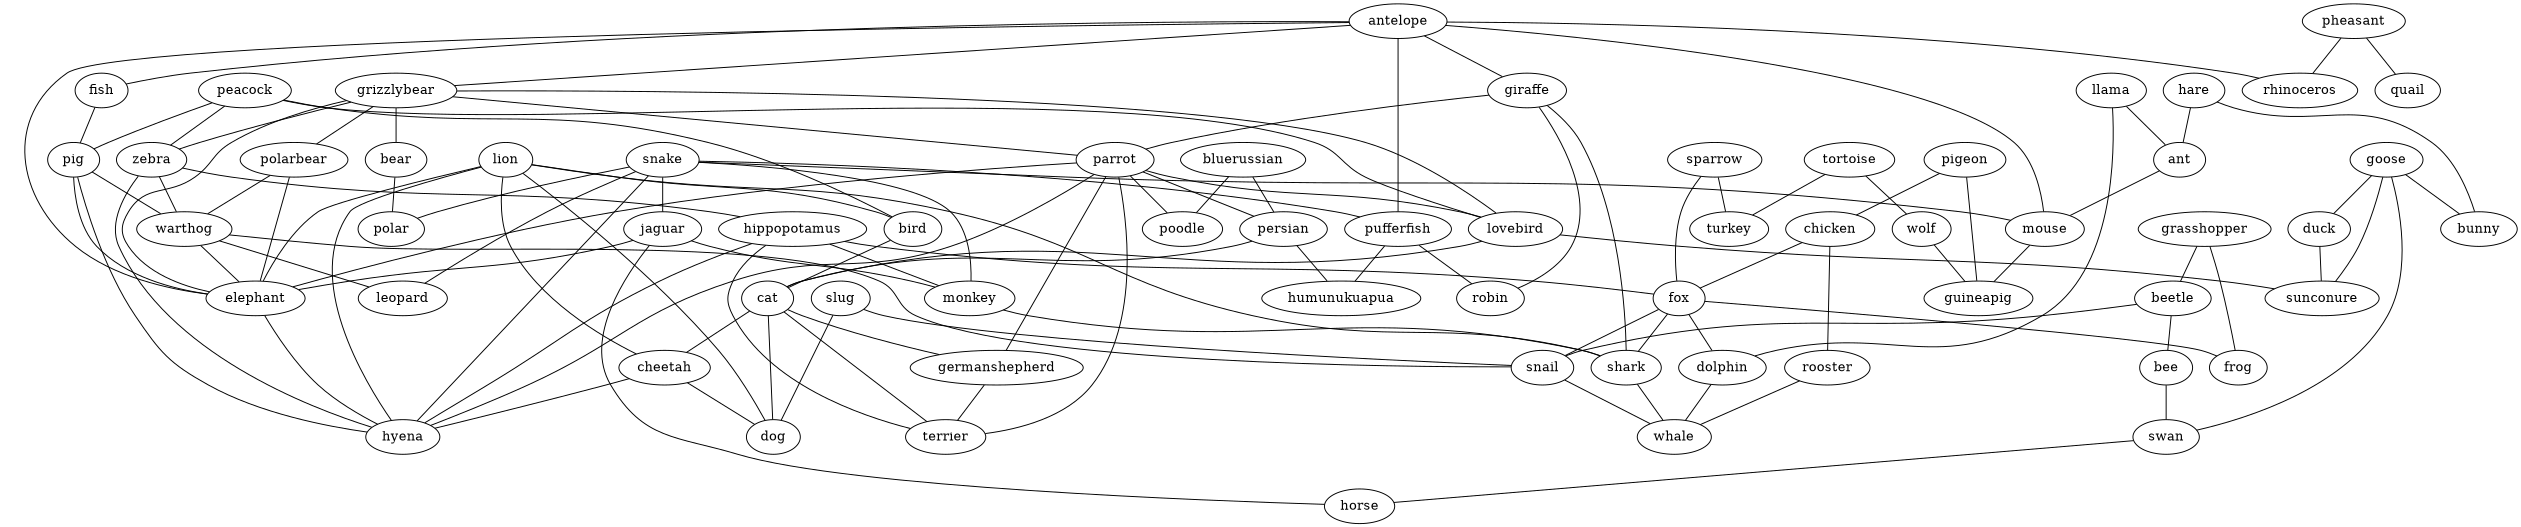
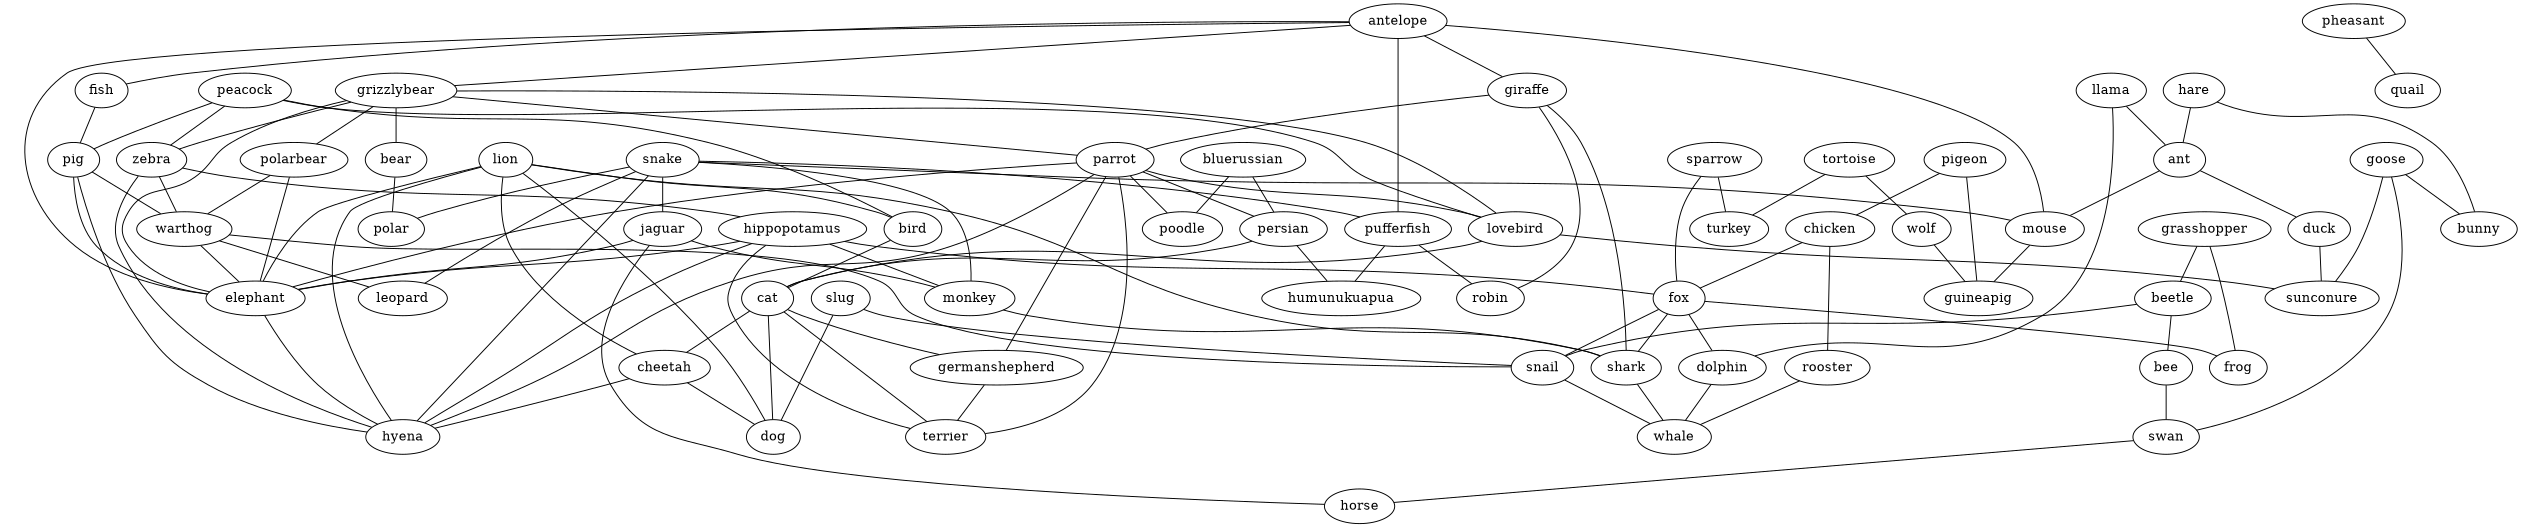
node "rhinoceros": removed
edge "goose" -- "duck": now "ant" -- "duck"
edge "hippopotamus" -- "elephant": added
